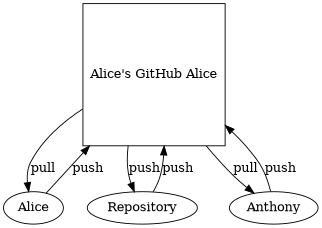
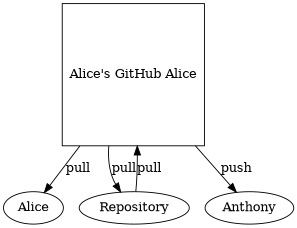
edge "Anthony" -> "Alice's GitHub Alice": removed, label "push"
edge "Alice's GitHub Alice" -> "Repository": label "push" -> "pull"
edge "Repository" -> "Alice's GitHub Alice": label "push" -> "pull"
edge "Alice's GitHub Alice" -> "Anthony": label "pull" -> "push"
edge "Alice" -> "Alice's GitHub Alice": removed, label "push"
